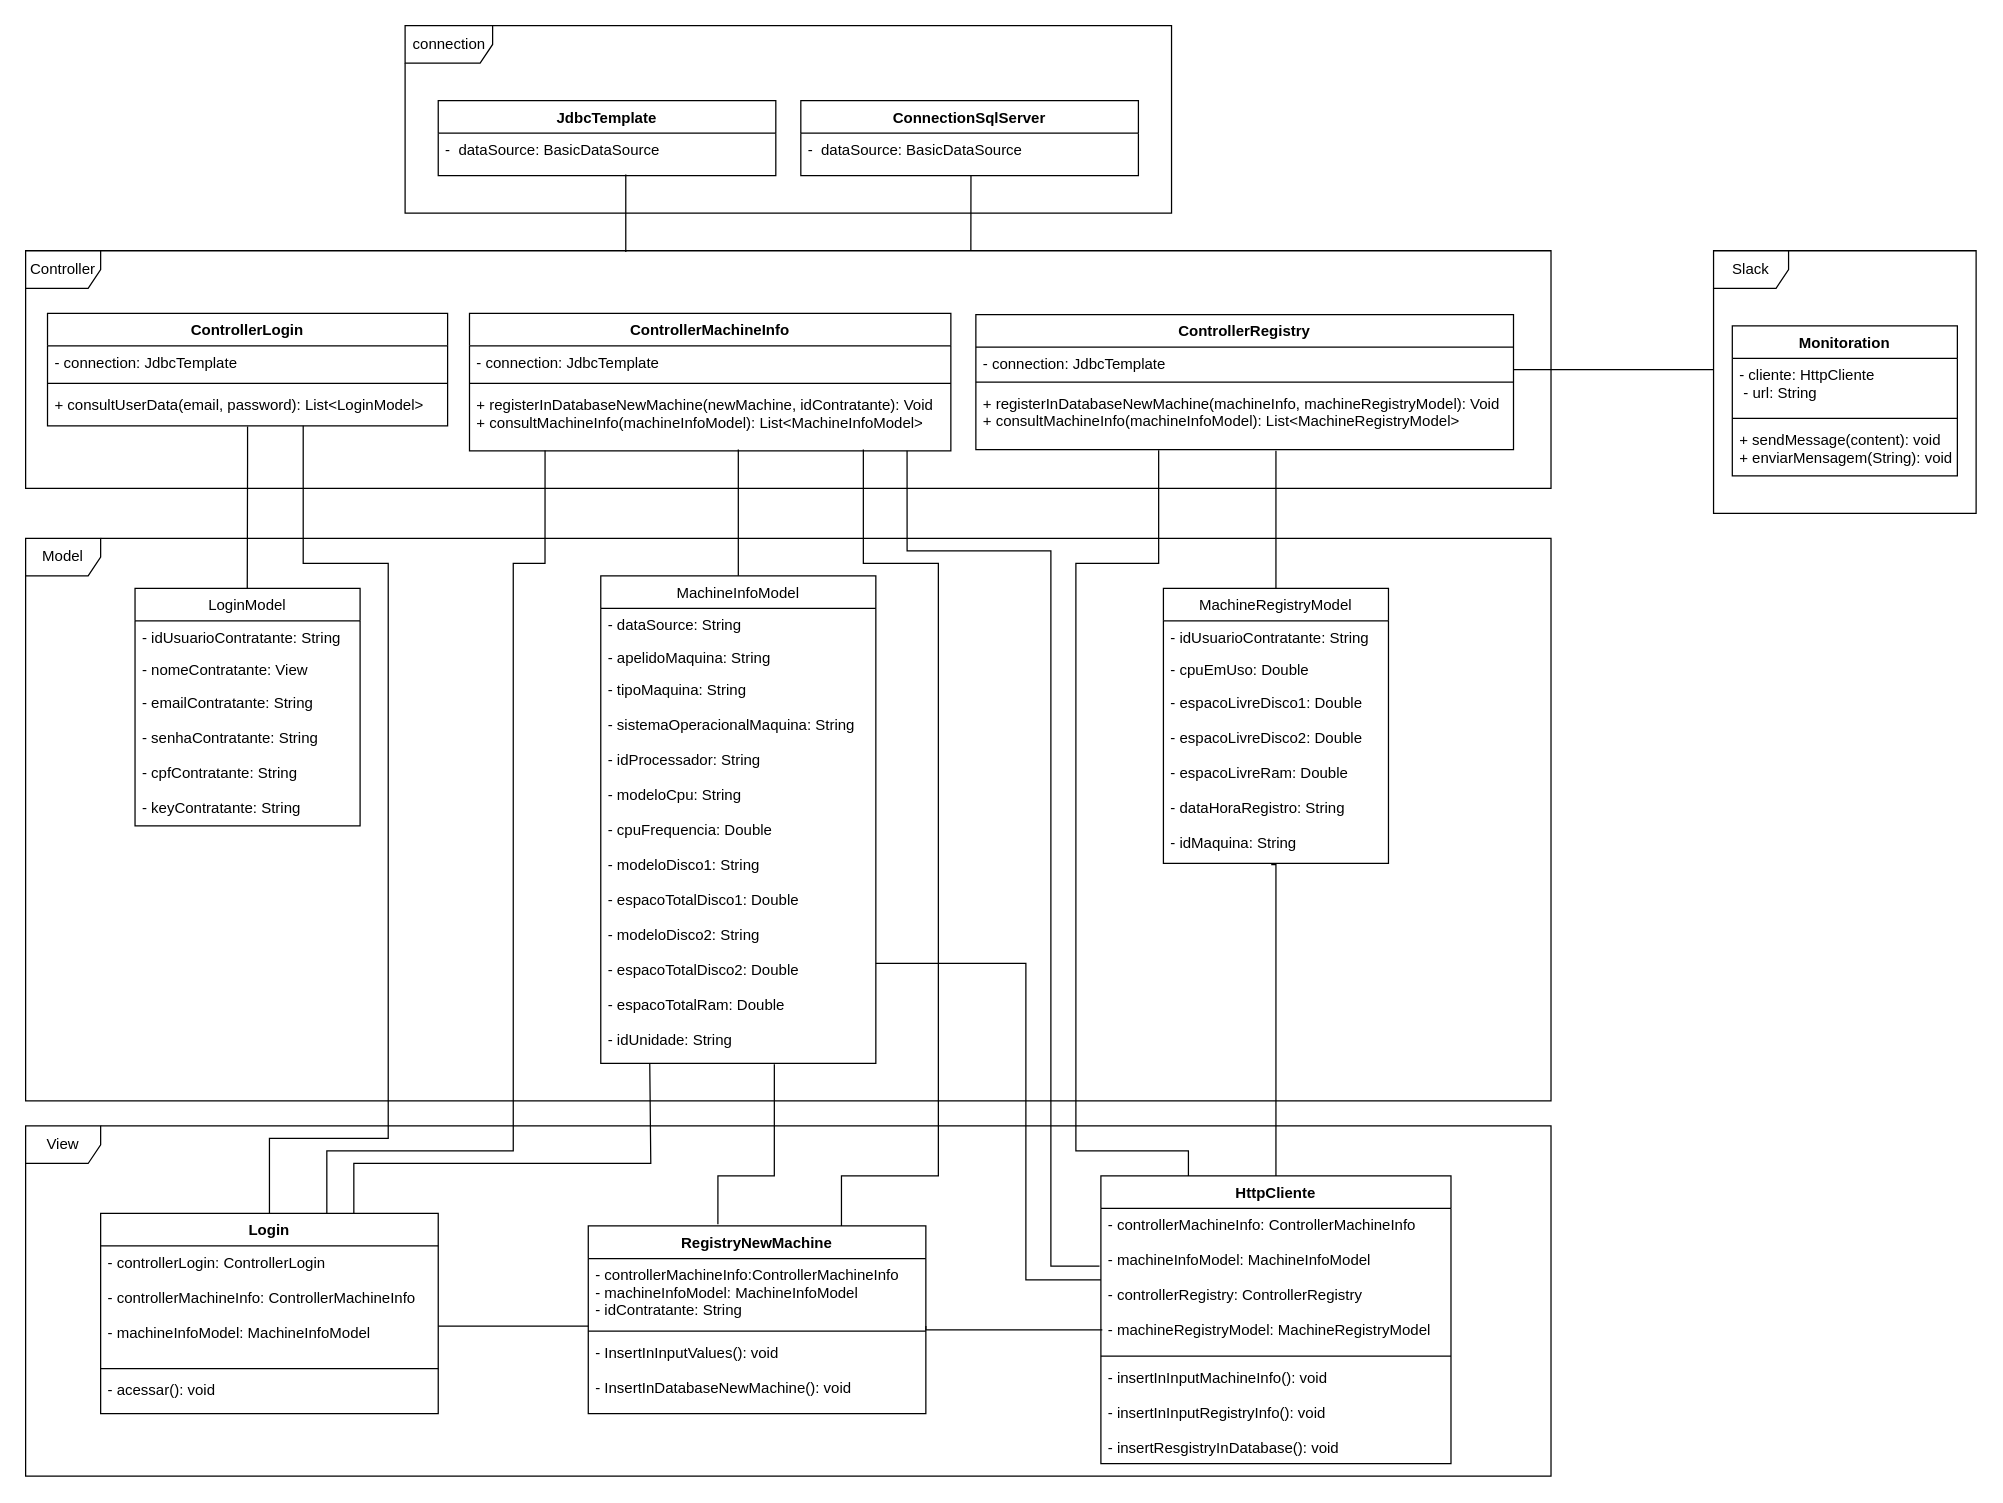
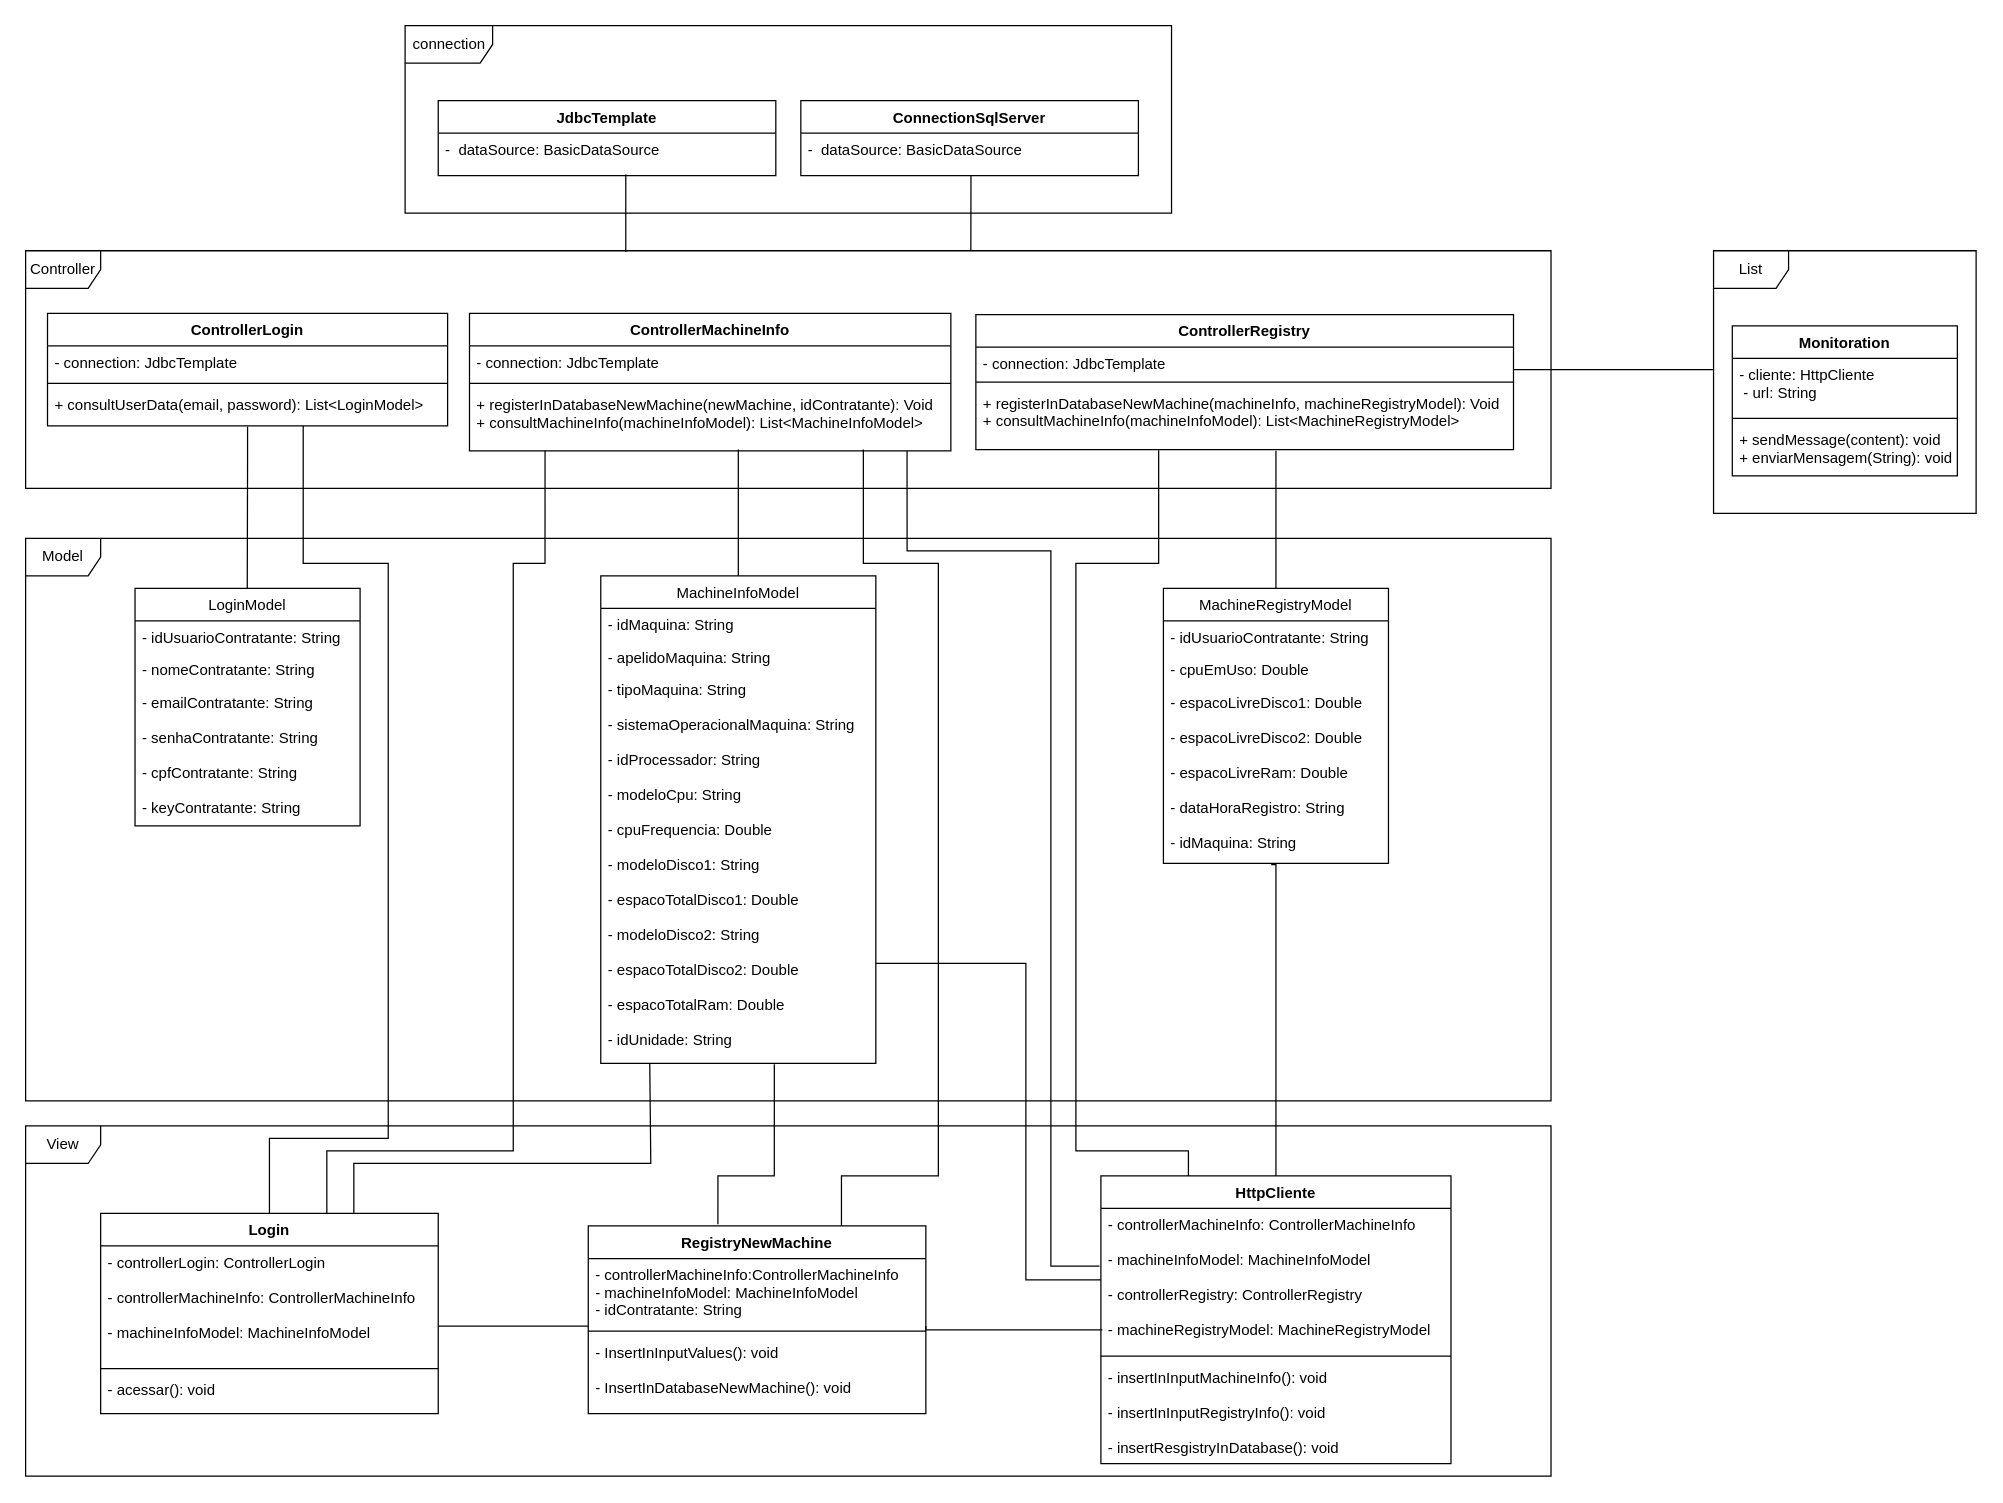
node "Slack": label "Slack" -> "List"
node "- dataSource: String": label "- dataSource: String" -> "- idMaquina: String"
node "- nomeContratante: View": label "- nomeContratante: View" -> "- nomeContratante: String"
